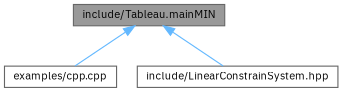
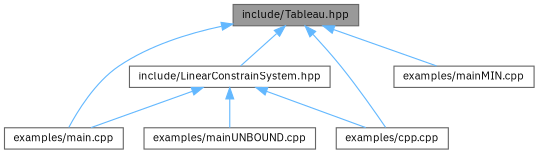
node "include/Tableau.mainMIN": label "include/Tableau.mainMIN" -> "include/Tableau.hpp"
node "examples/mainMIN.cpp": added
edge "examples/cpp.cpp" -> "include/LinearConstrainSystem.hpp": added
node "examples/main.cpp": added
node "examples/mainUNBOUND.cpp": added
